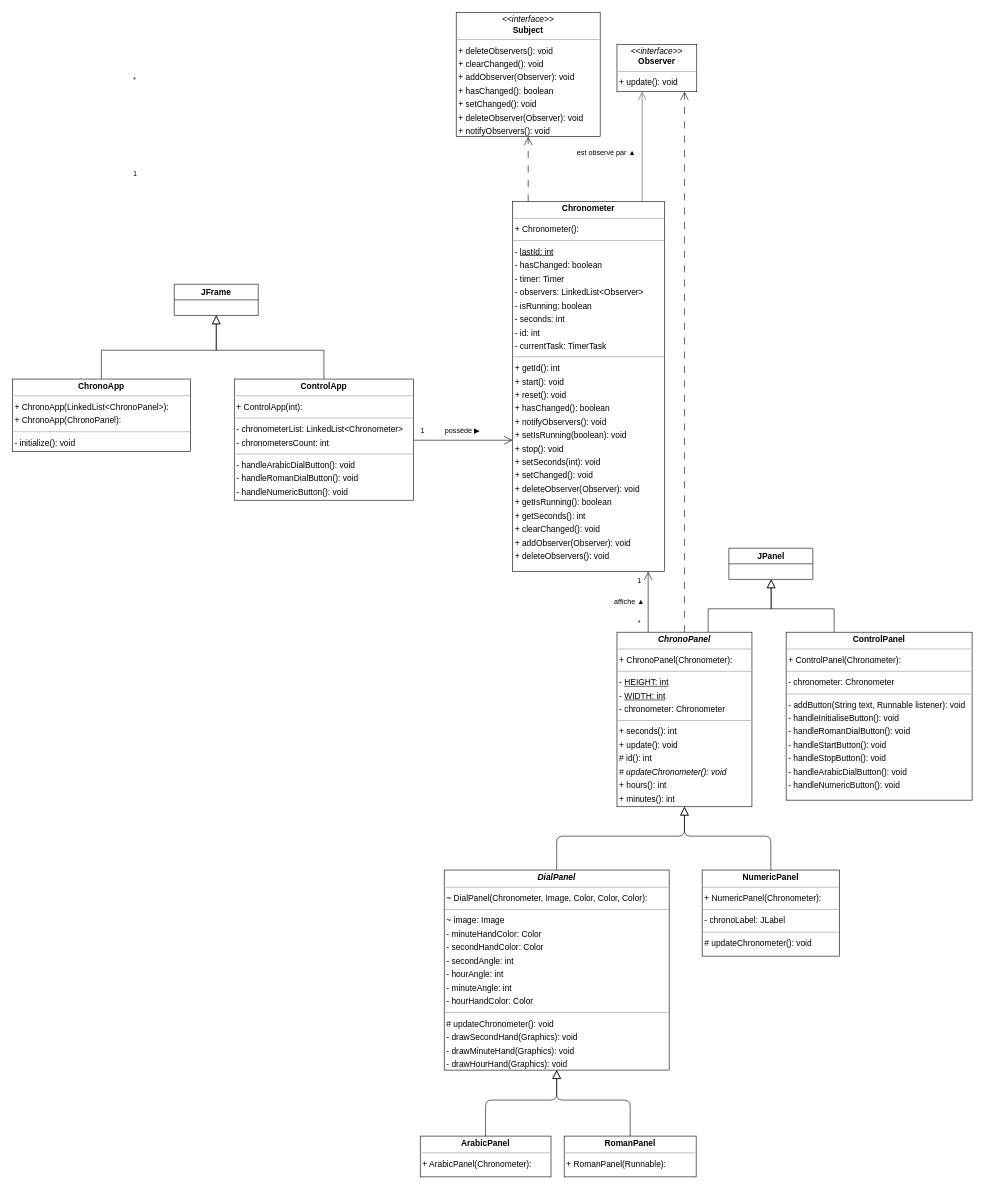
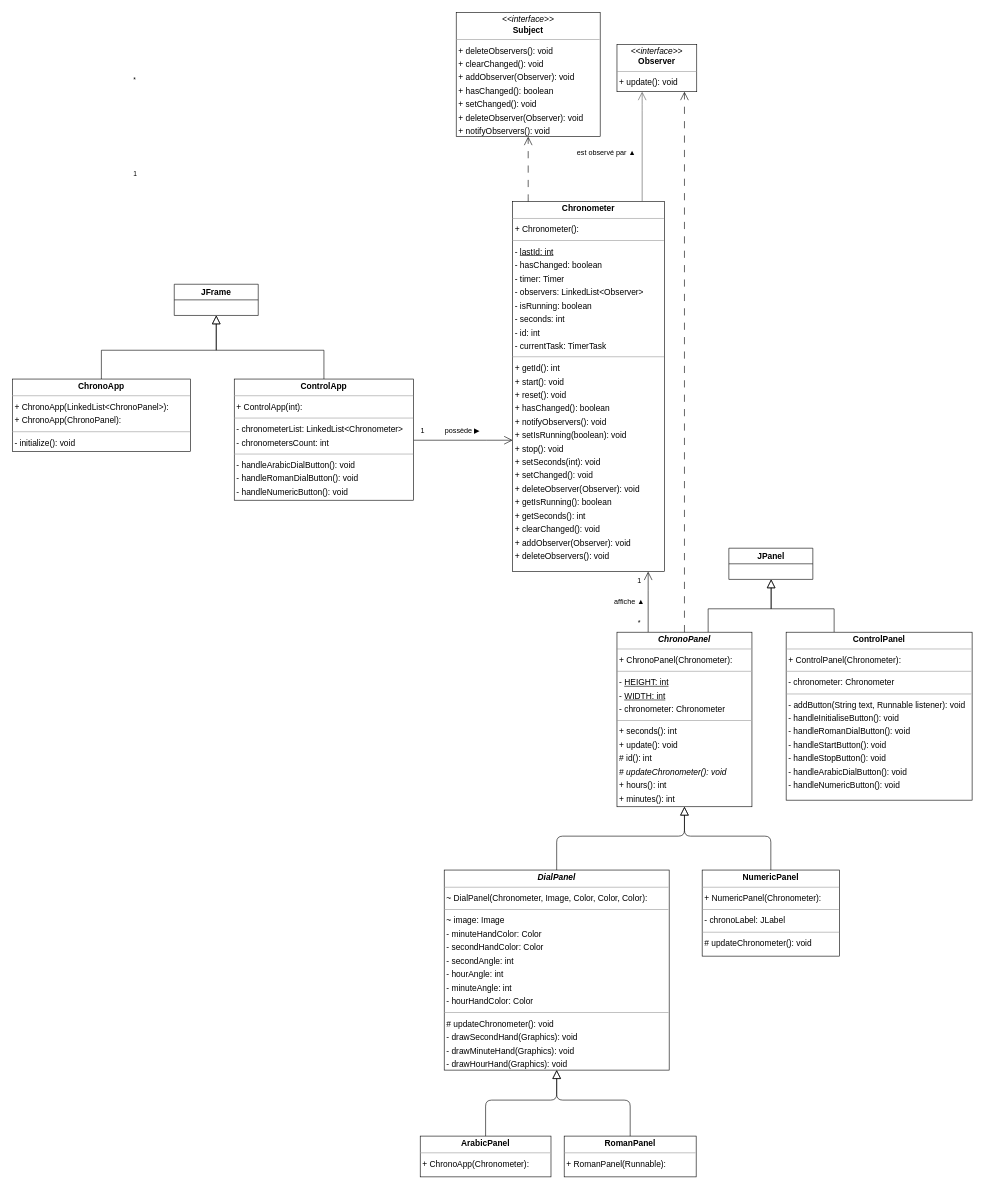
node "ArabicPanel + ArabicPanel(Chronometer):": label "ArabicPanel + ArabicPanel(Chronometer):" -> "ArabicPanel + ChronoApp(Chronometer):"
